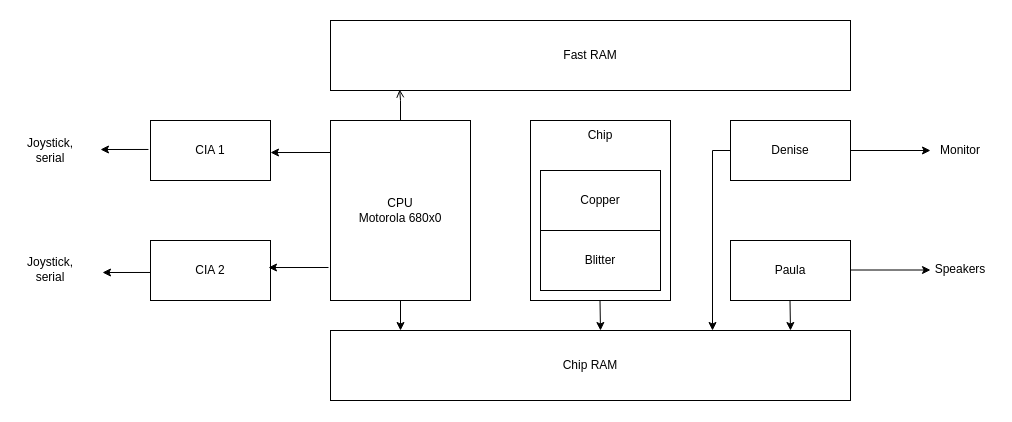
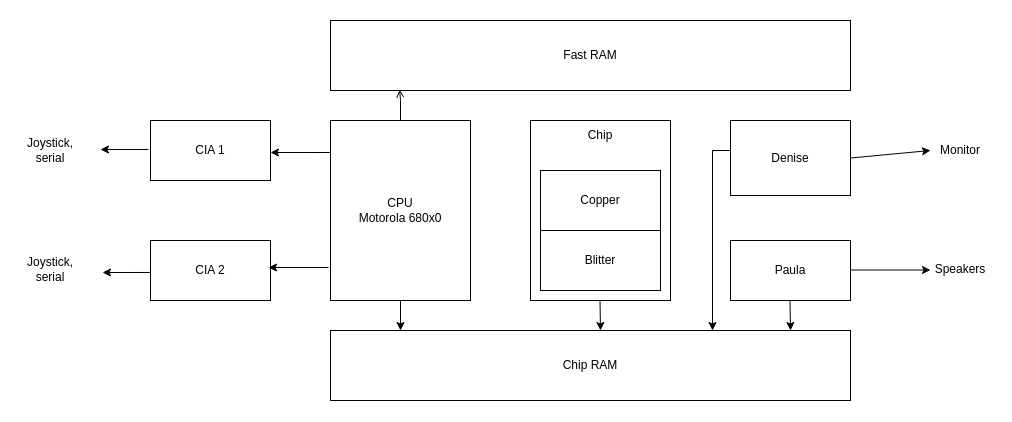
node "Denise": size 120x60 -> 120x75
